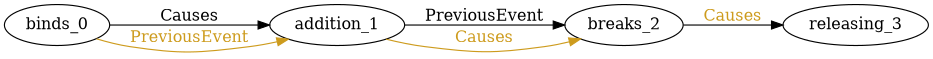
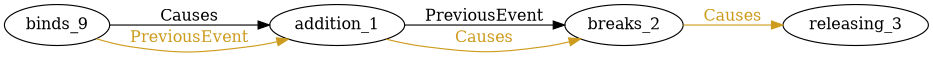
node "binds_0": label "binds_0" -> "binds_9"
edge "breaks_2" -> "releasing_3": color Black -> goldenrod3
